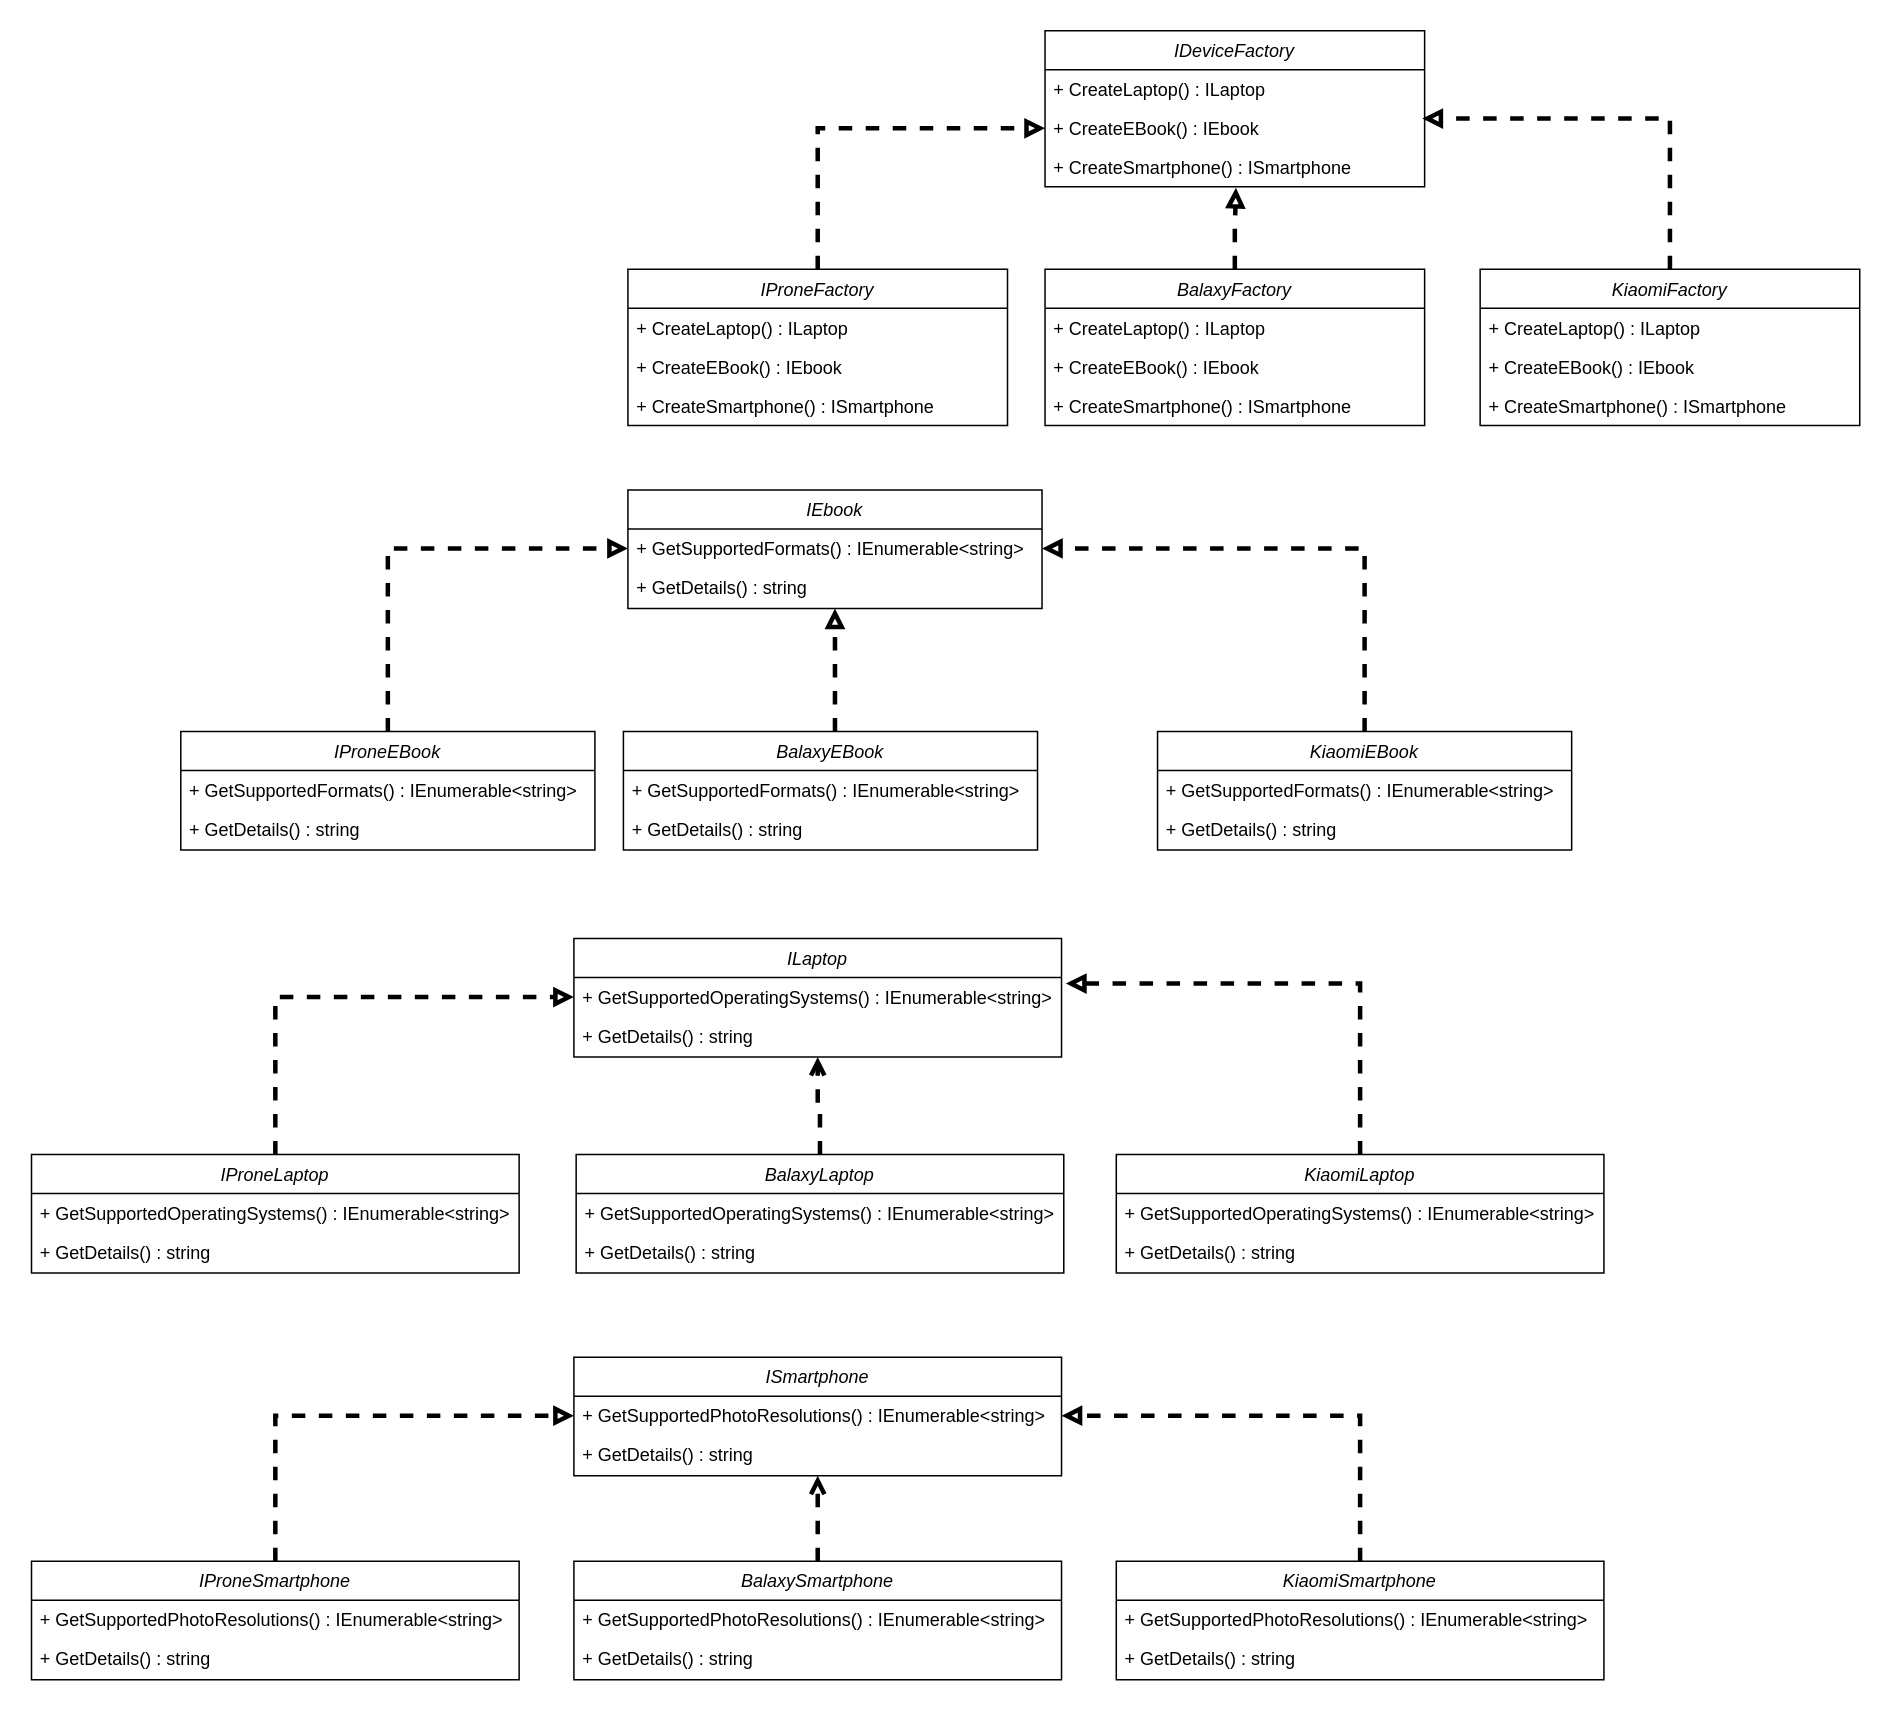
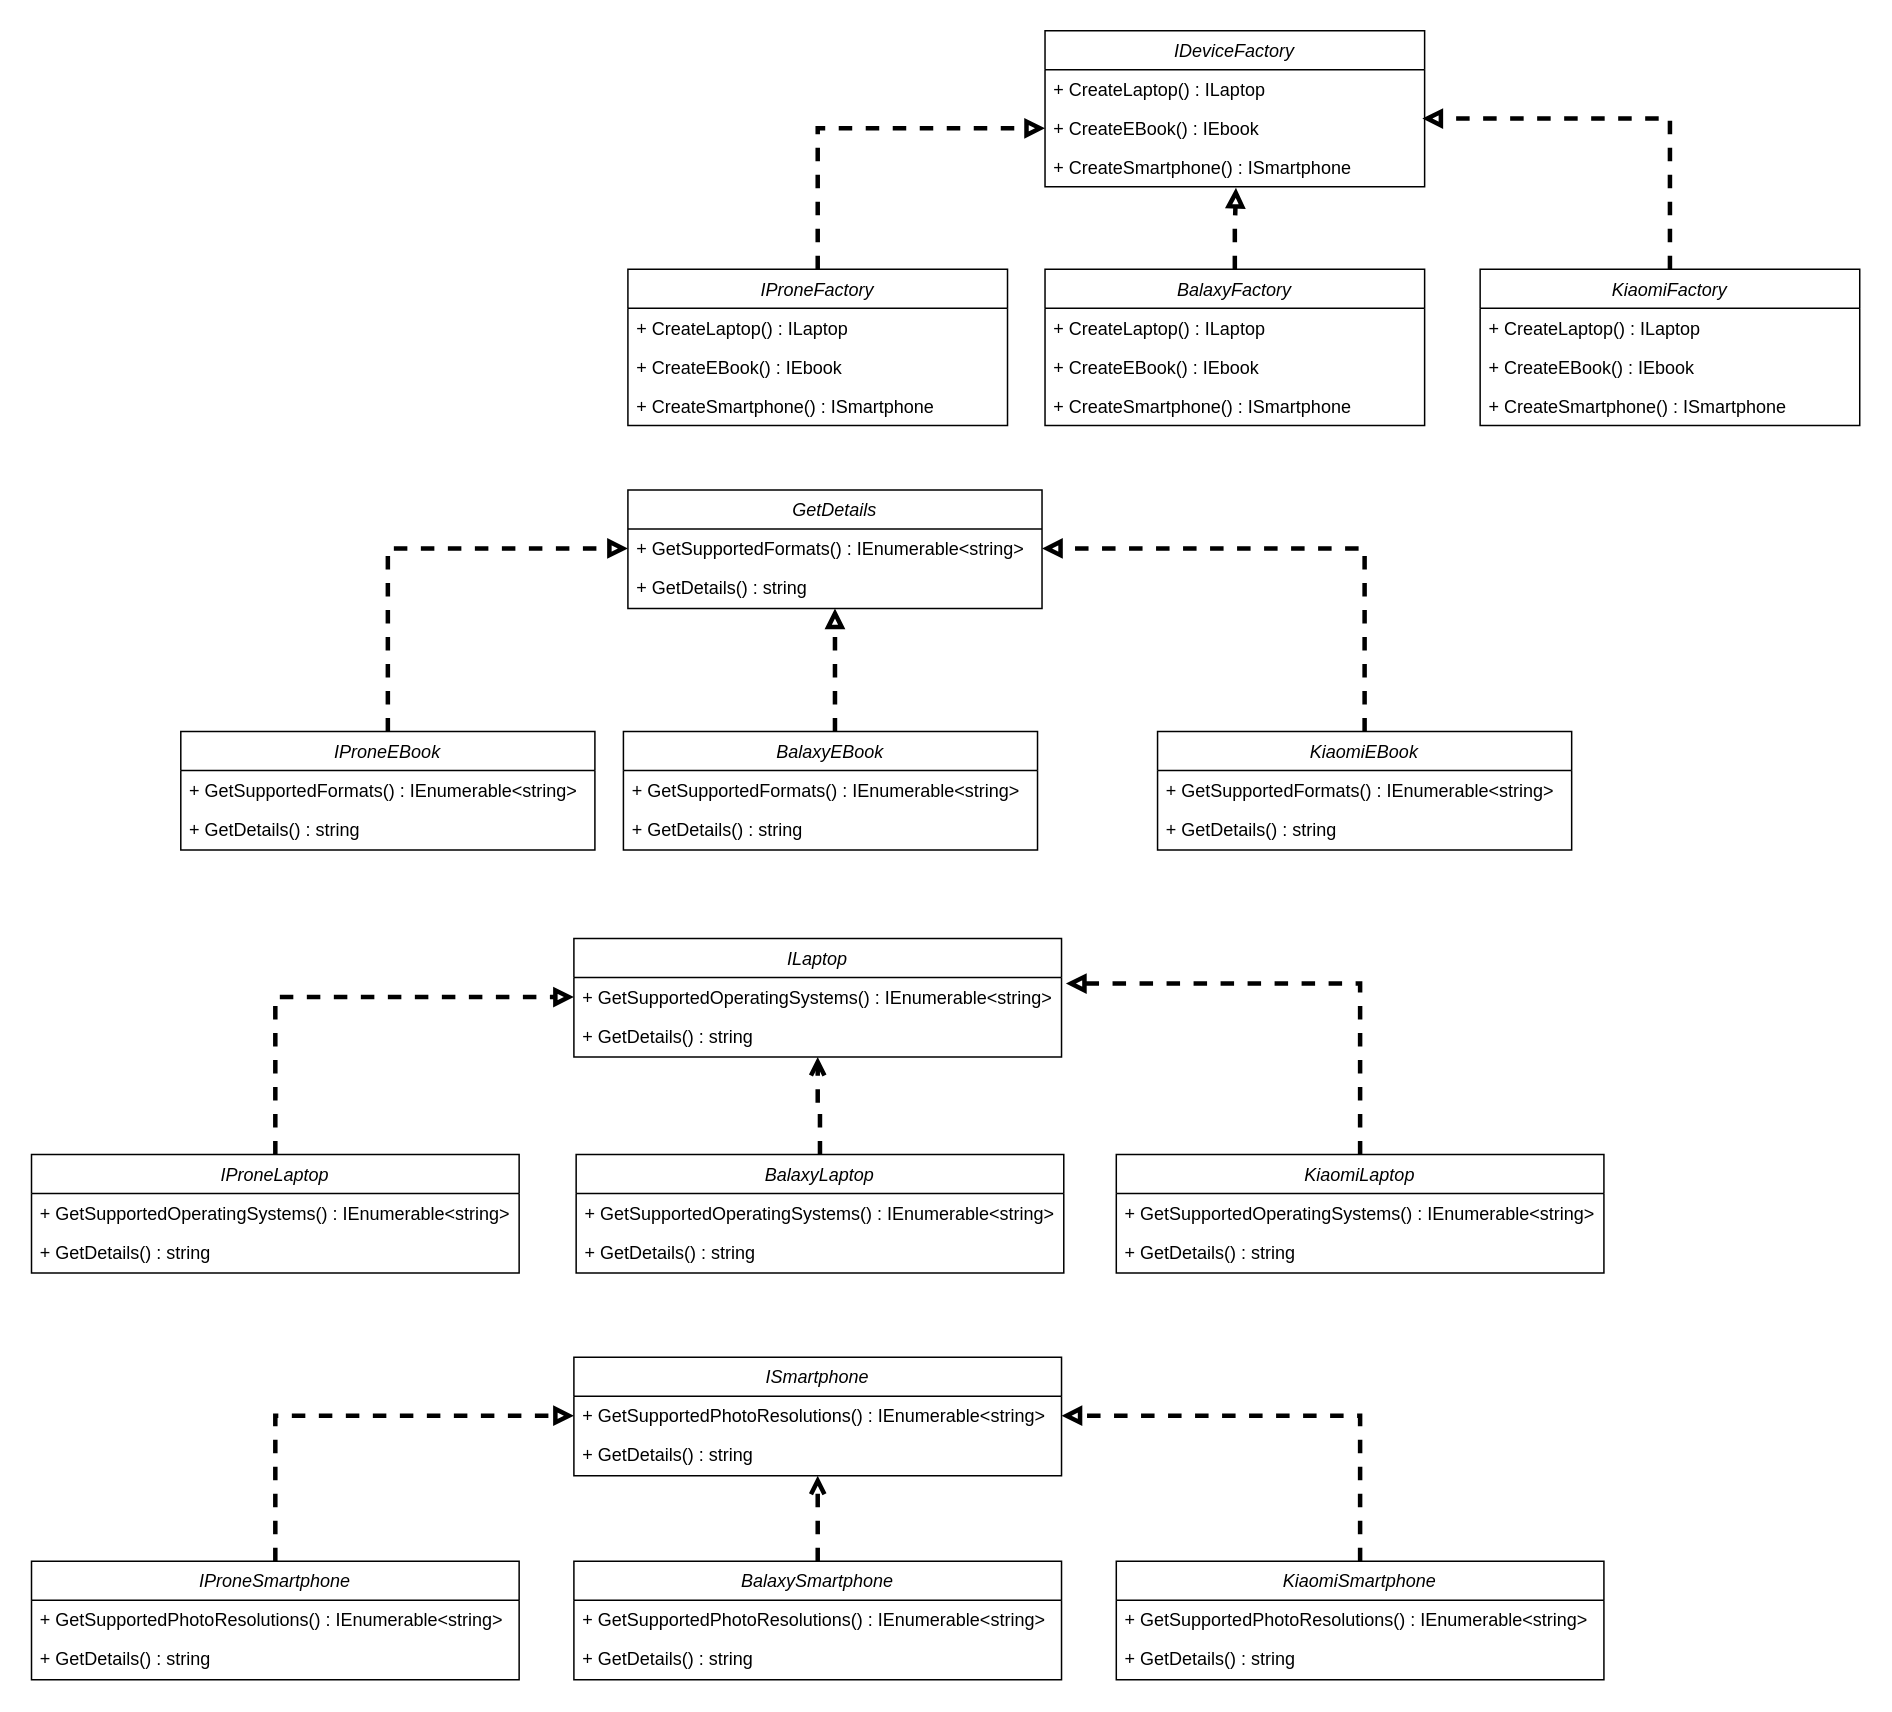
node "IEbook": label "IEbook" -> "GetDetails"
